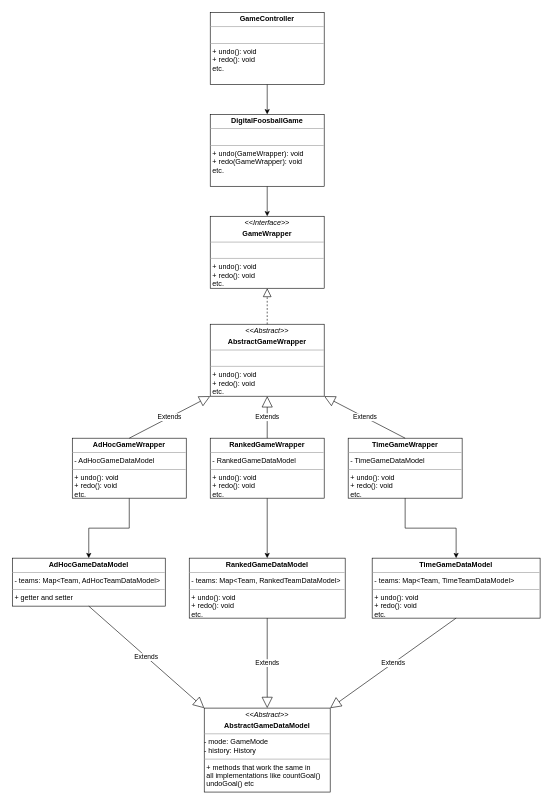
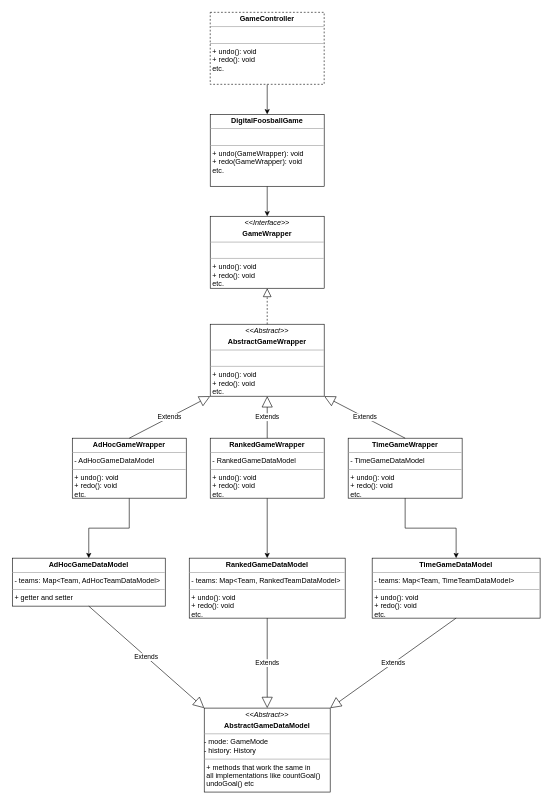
node "GameController + undo(): void + redo(): void etc.": style solid -> dashed
